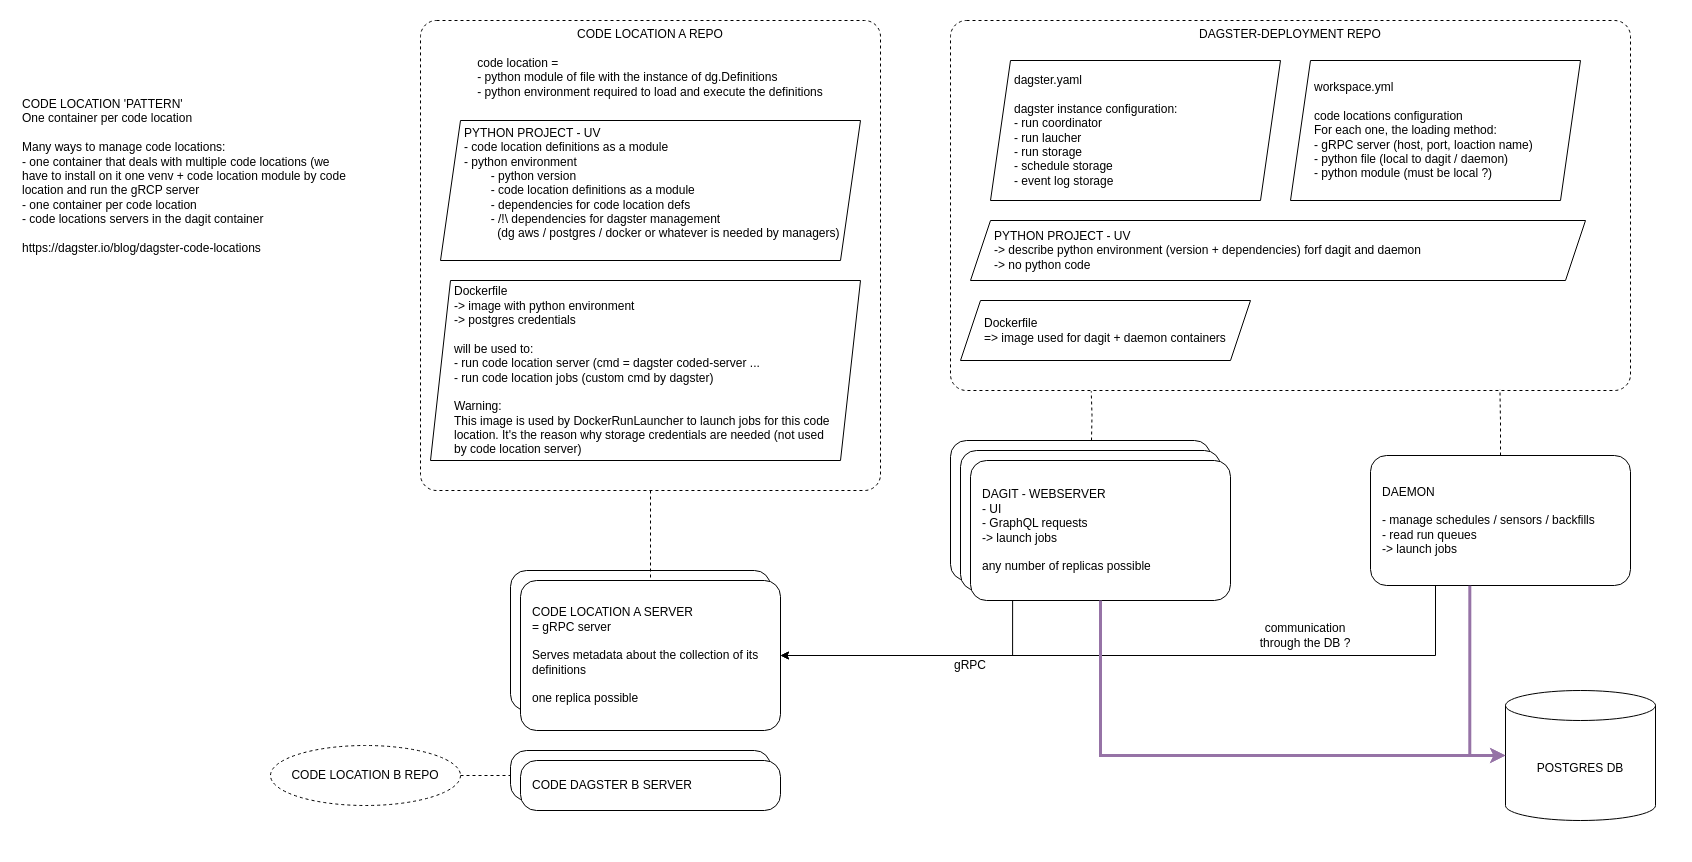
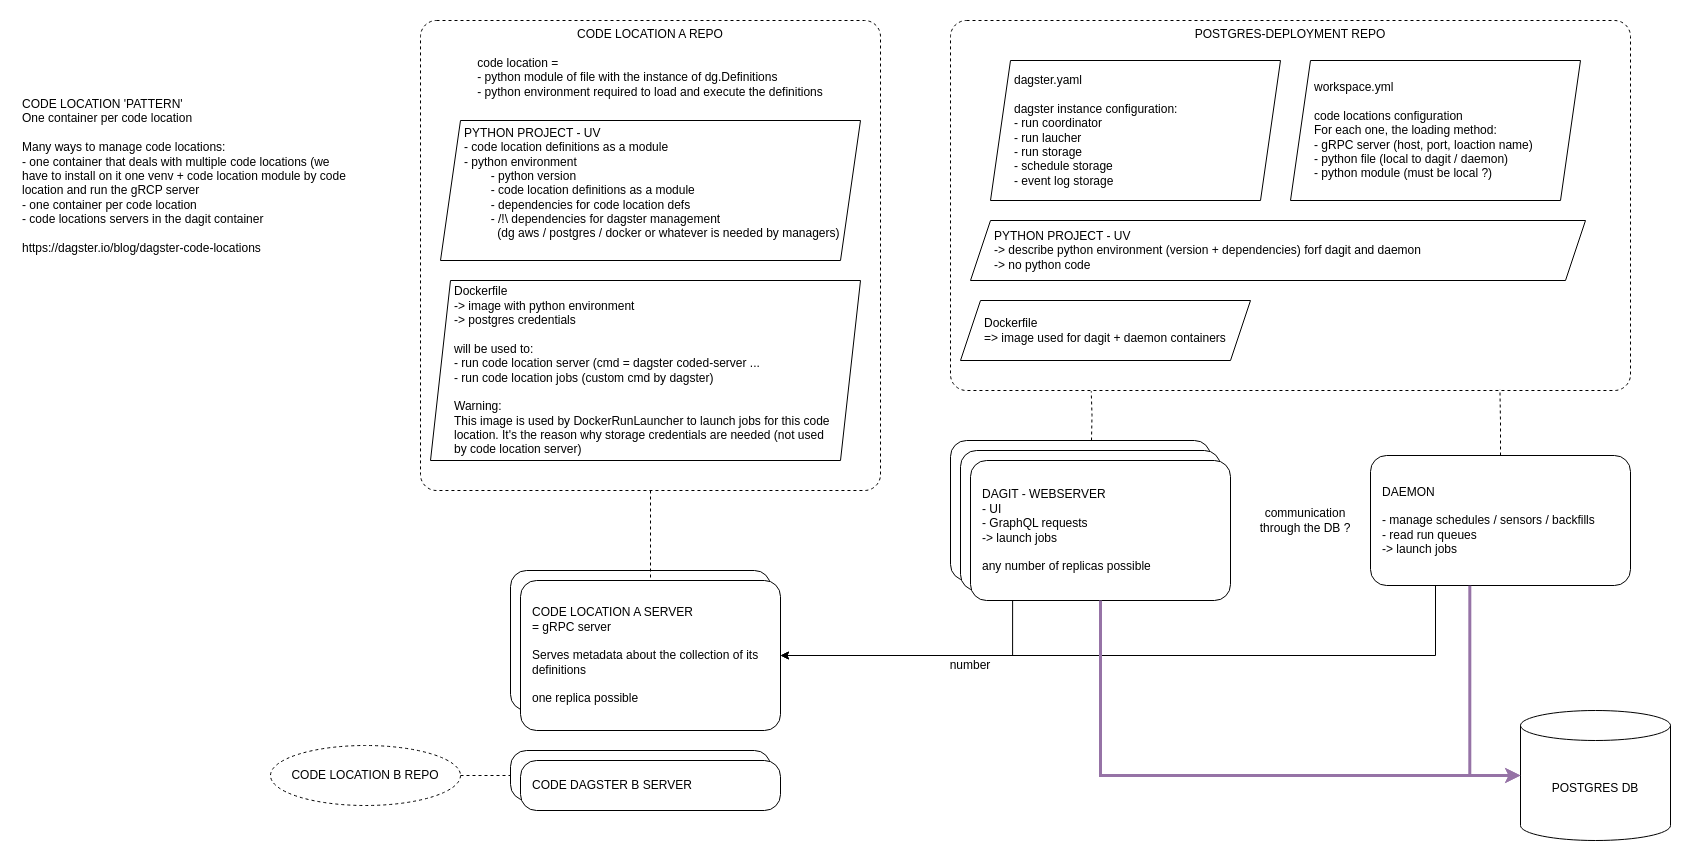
node "DAGSTER-DEPLOYMENT REPO": label "DAGSTER-DEPLOYMENT REPO" -> "POSTGRES-DEPLOYMENT REPO"
node "communication through the DB ?": moved (1306, 636) -> (1306, 521)
node "gRPC": label "gRPC" -> "number"
node "POSTGRES DB": moved (1581, 756) -> (1596, 776)
